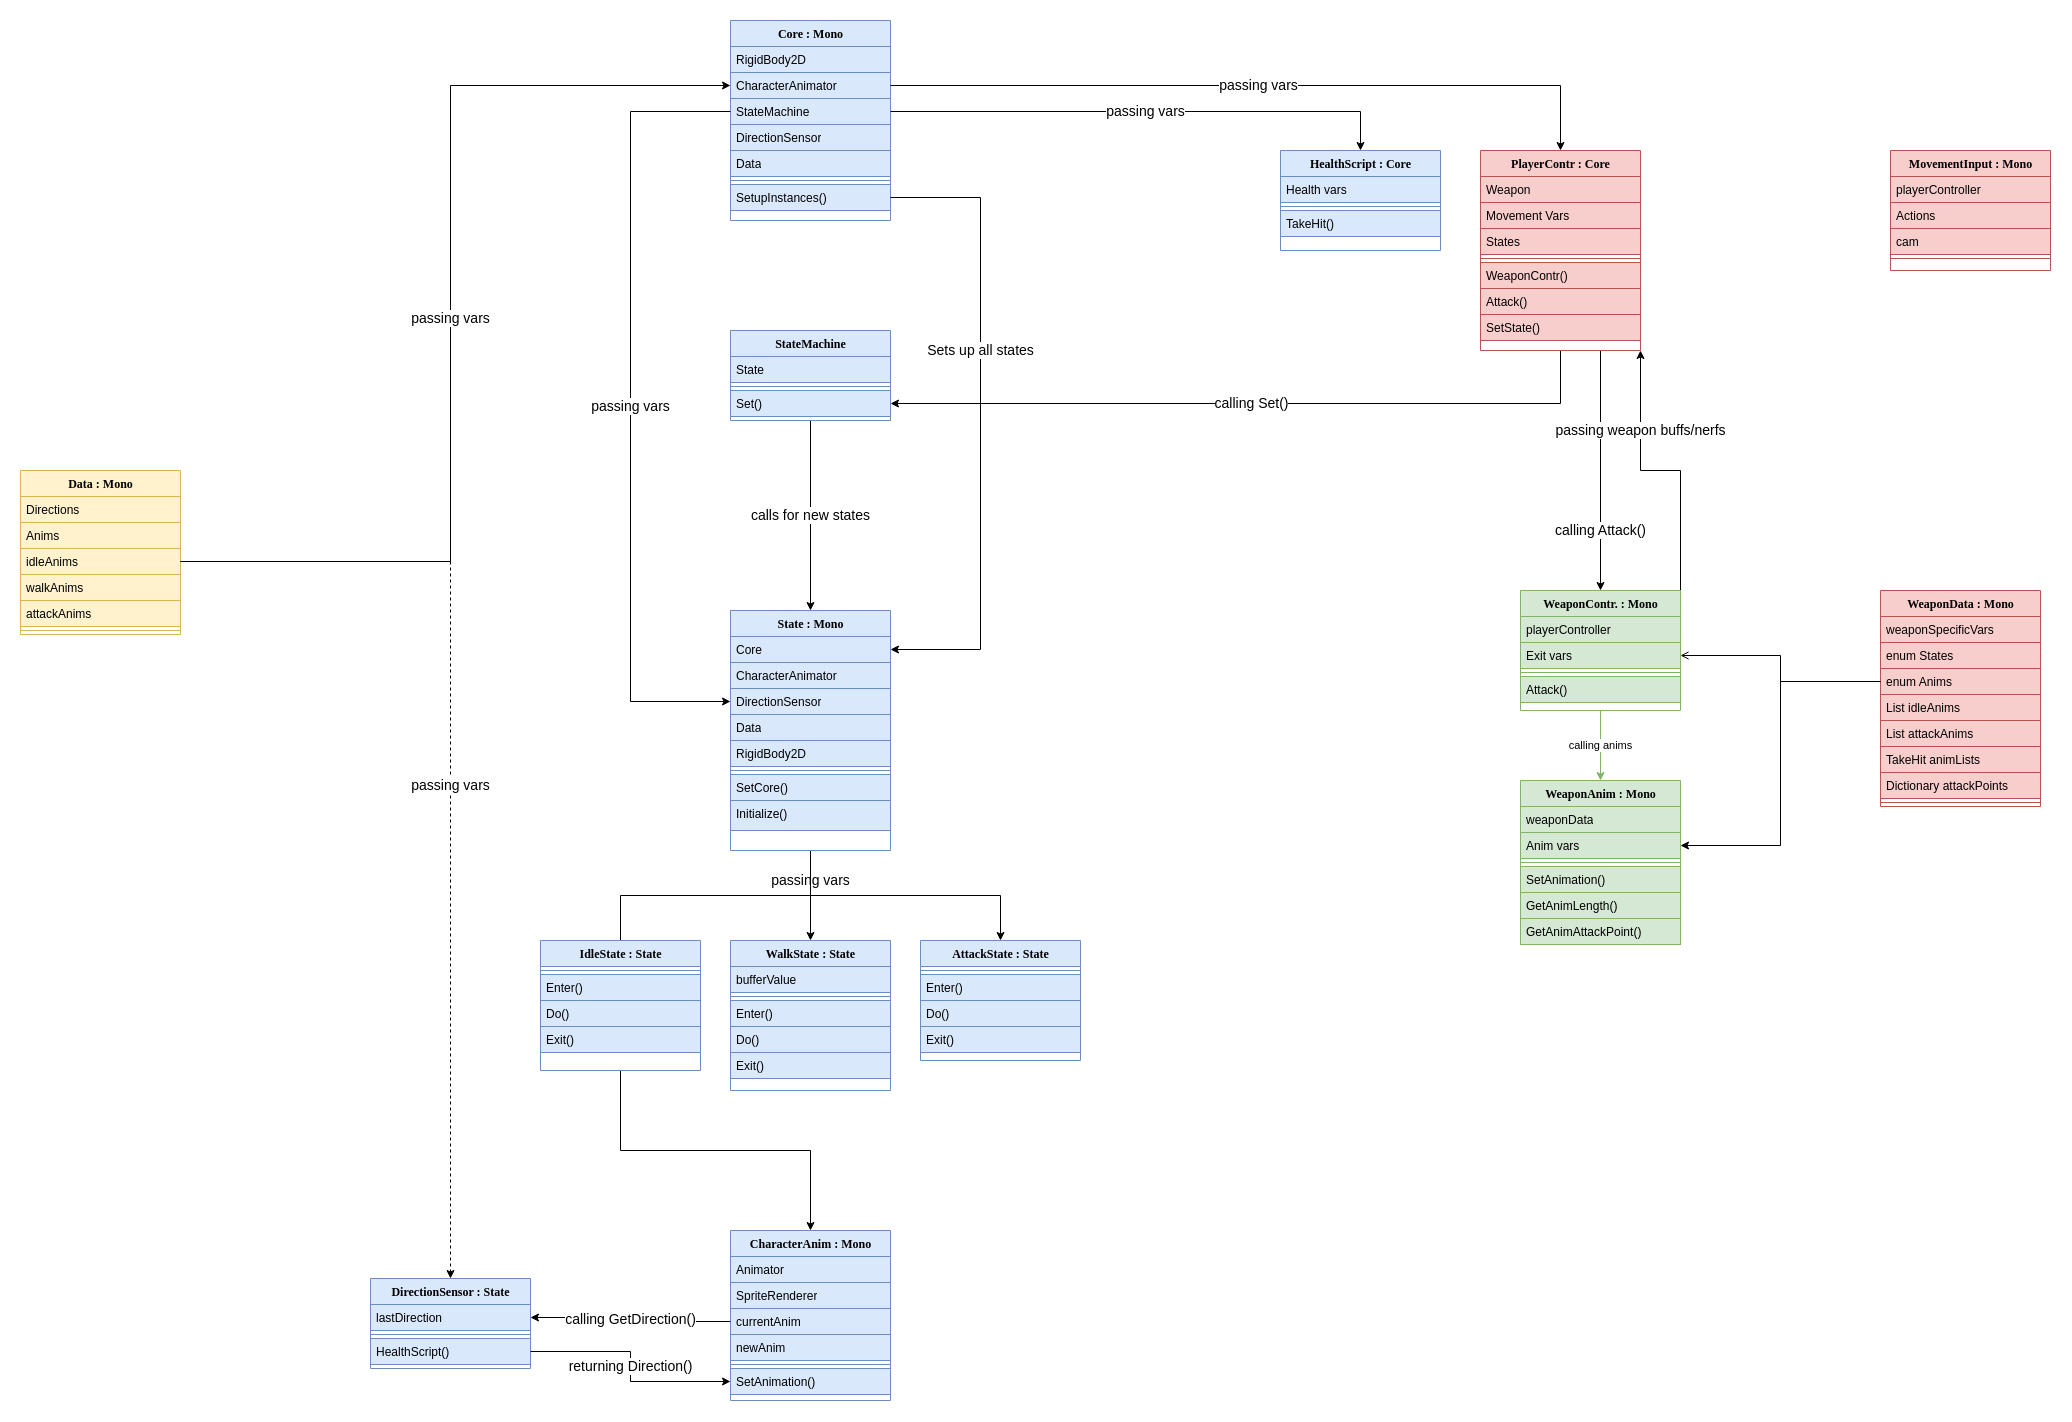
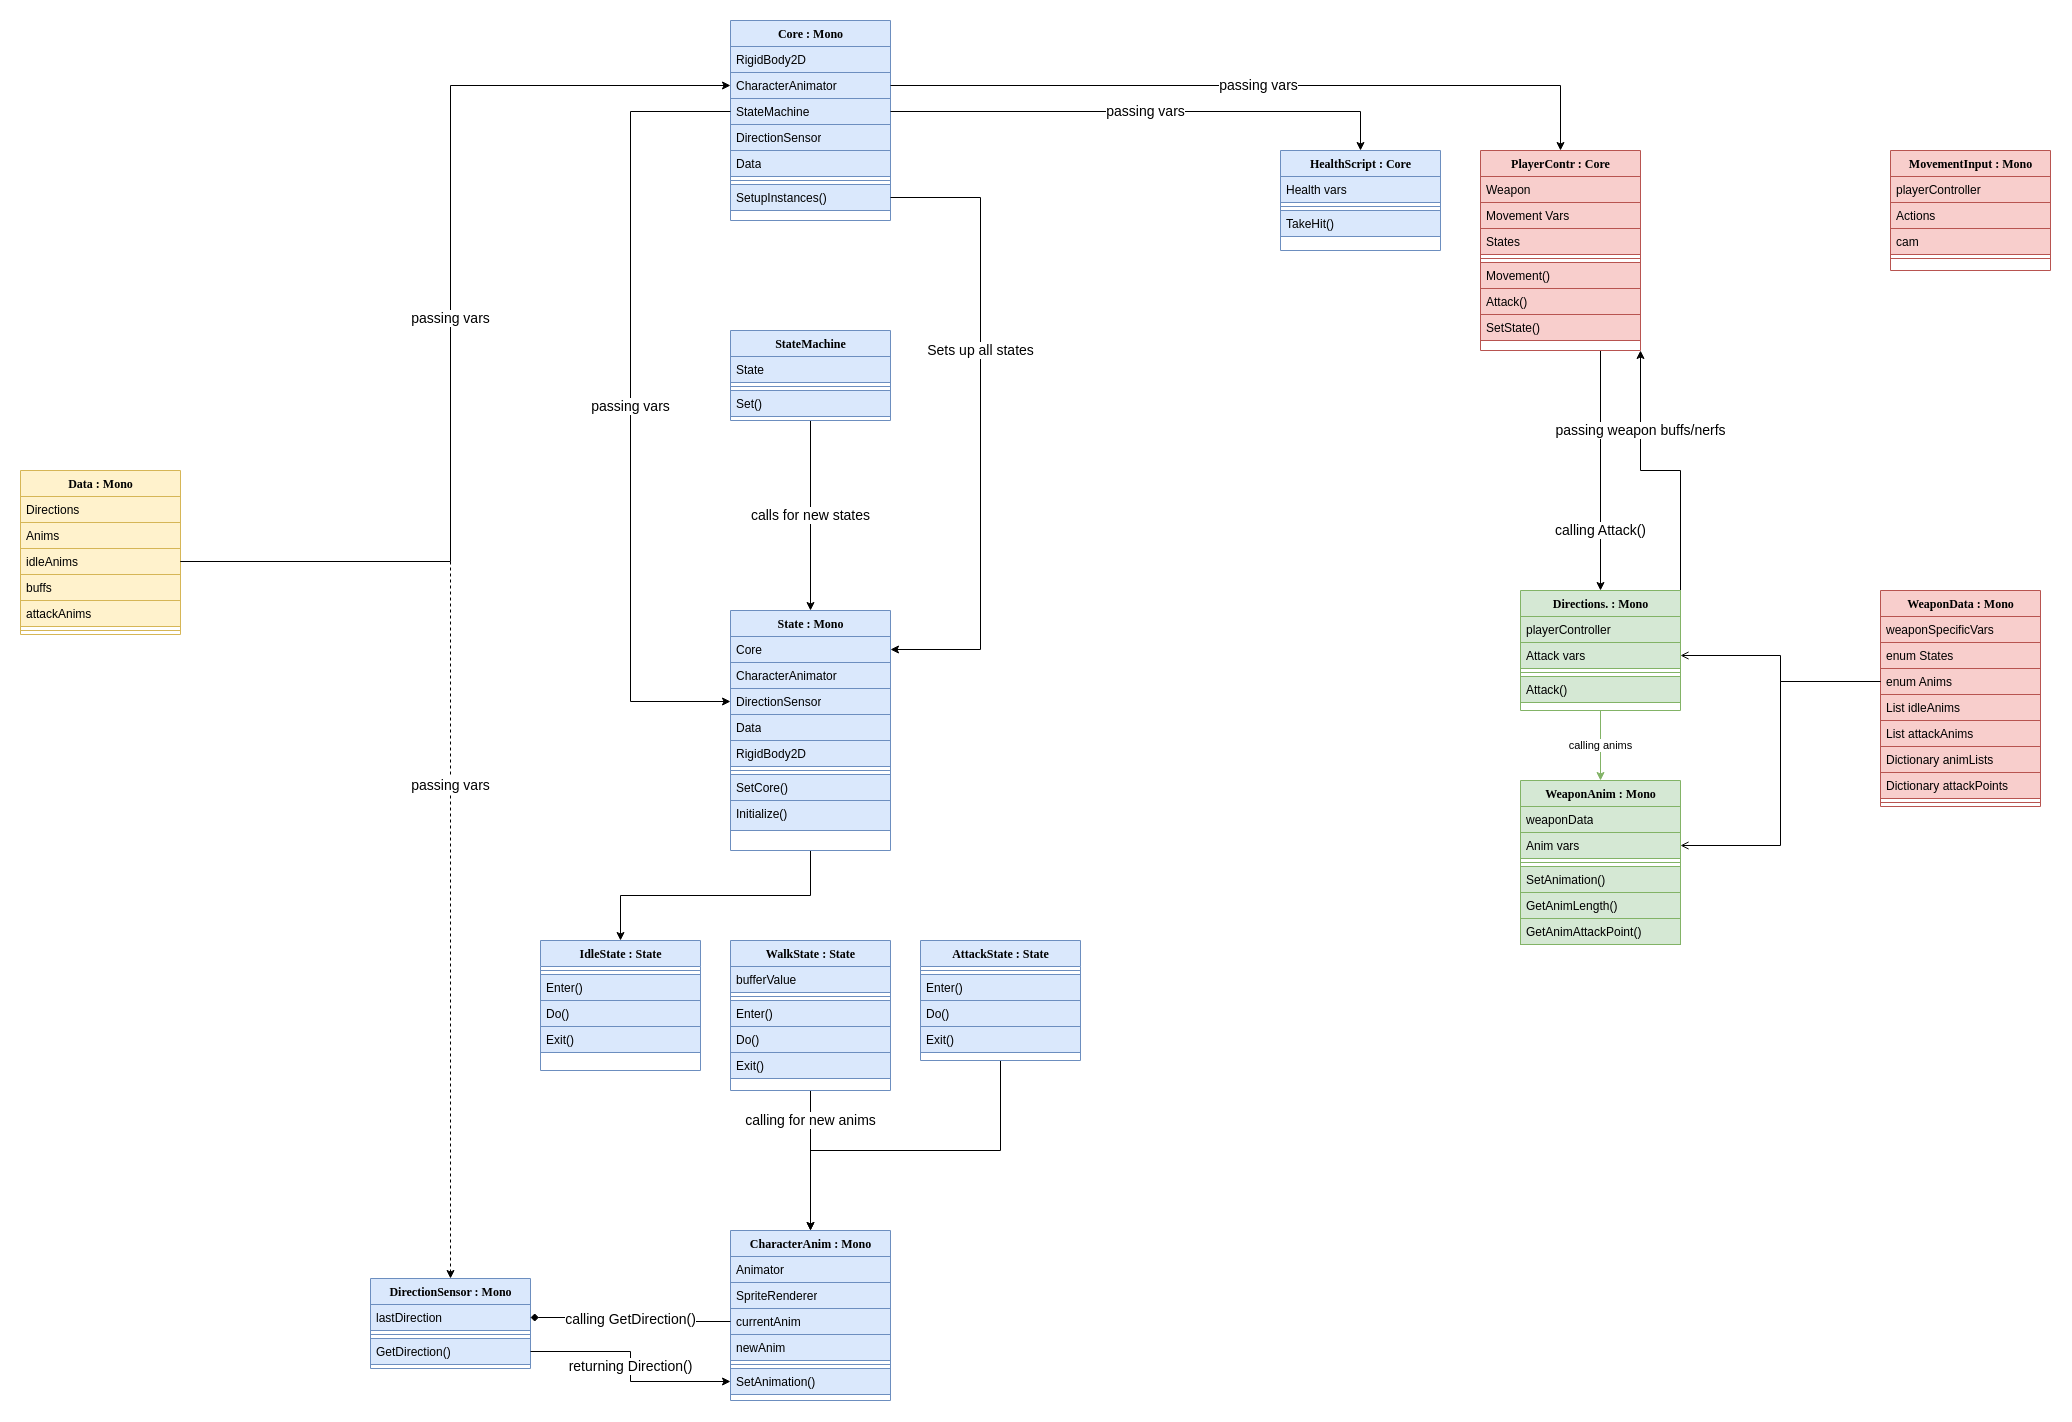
node "WeaponContr()": label "WeaponContr()" -> "Movement()"
edge "PlayerContr : Core" -> "Set()": removed, label "calling Set()"
node "walkAnims": label "walkAnims" -> "buffs"
node "WeaponContr. : Mono": label "WeaponContr. : Mono" -> "Directions. : Mono"
node "Exit vars": label "Exit vars" -> "Attack vars"
node "TakeHit animLists": label "TakeHit animLists" -> "Dictionary animLists"
edge "enum Anims" -> "Anim vars": arrowhead classic -> open
edge "State : Mono" -> "AttackState : State": removed
edge "State : Mono" -> "WalkState : State": removed, label "passing vars"
edge "State : Mono" -- "IdleState : State": arrowhead none -> classic
edge "WalkState : State" -> "CharacterAnim : Mono": added, label "calling for new anims"
edge "IdleState : State" -> "CharacterAnim : Mono": removed
edge "AttackState : State" -> "CharacterAnim : Mono": added
node "DirectionSensor : State": label "DirectionSensor : State" -> "DirectionSensor : Mono"
edge "currentAnim" -> "lastDirection": arrowhead classic -> diamond
node "HealthScript()": label "HealthScript()" -> "GetDirection()"
